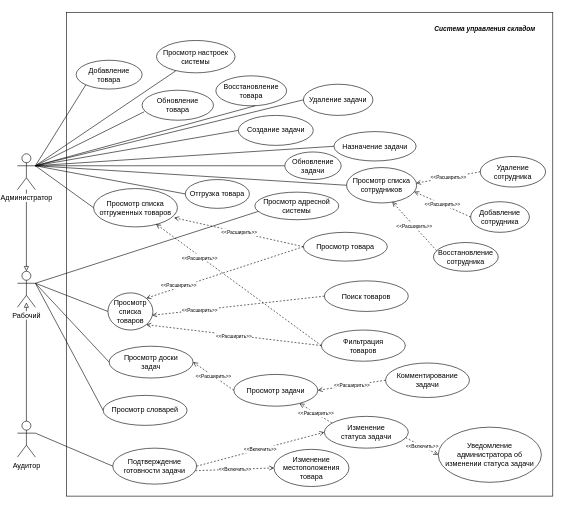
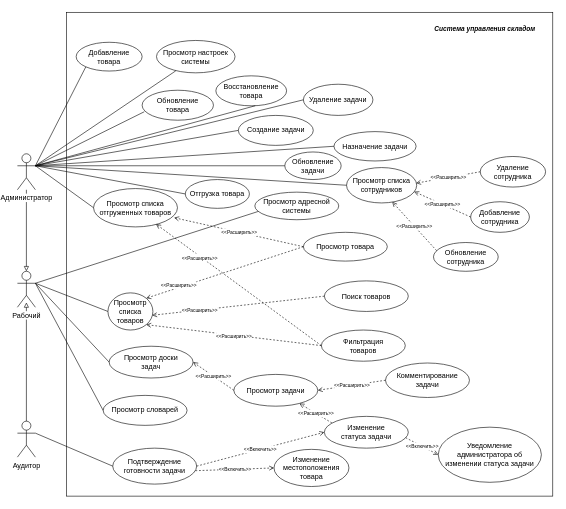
node "Добавление товара": moved (109, 75) -> (109, 57)
node "Восстановление сотрудника": label "Восстановление сотрудника" -> "Обновление сотрудника"
